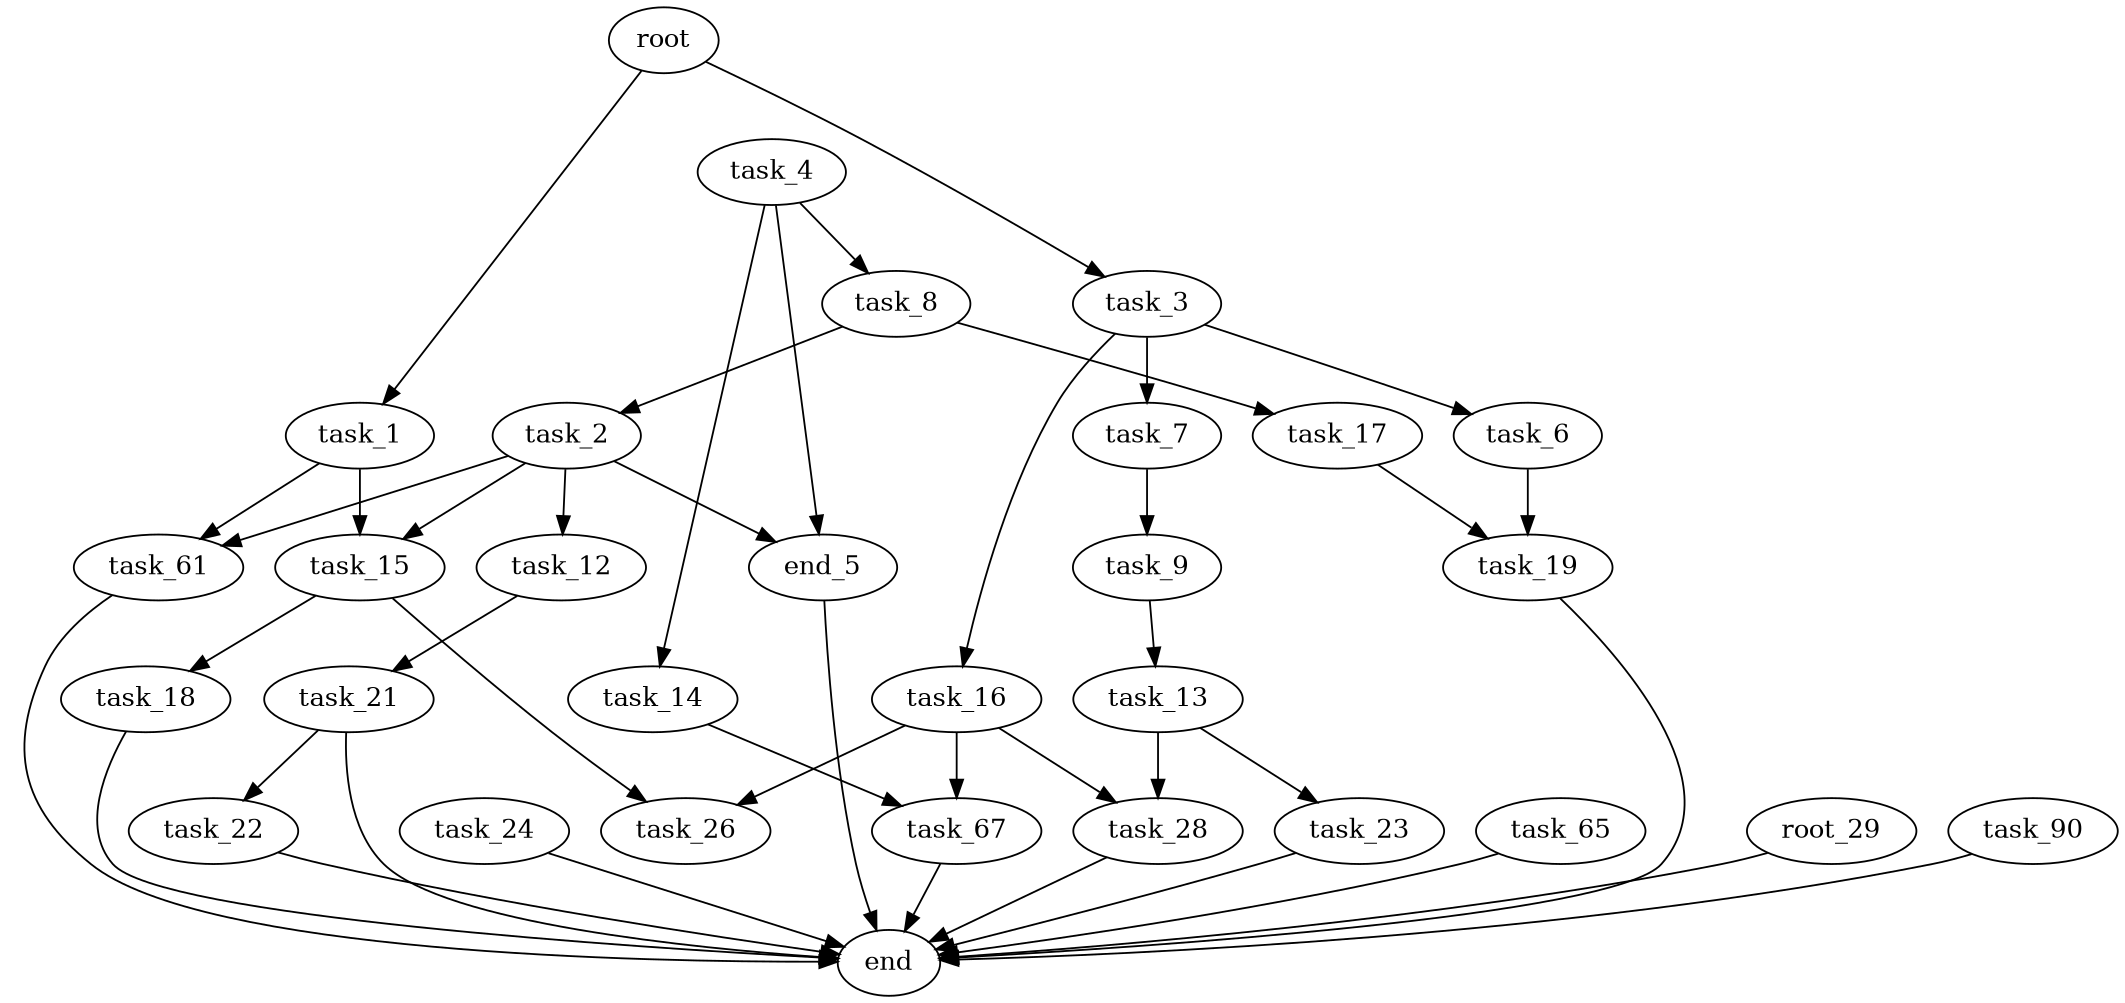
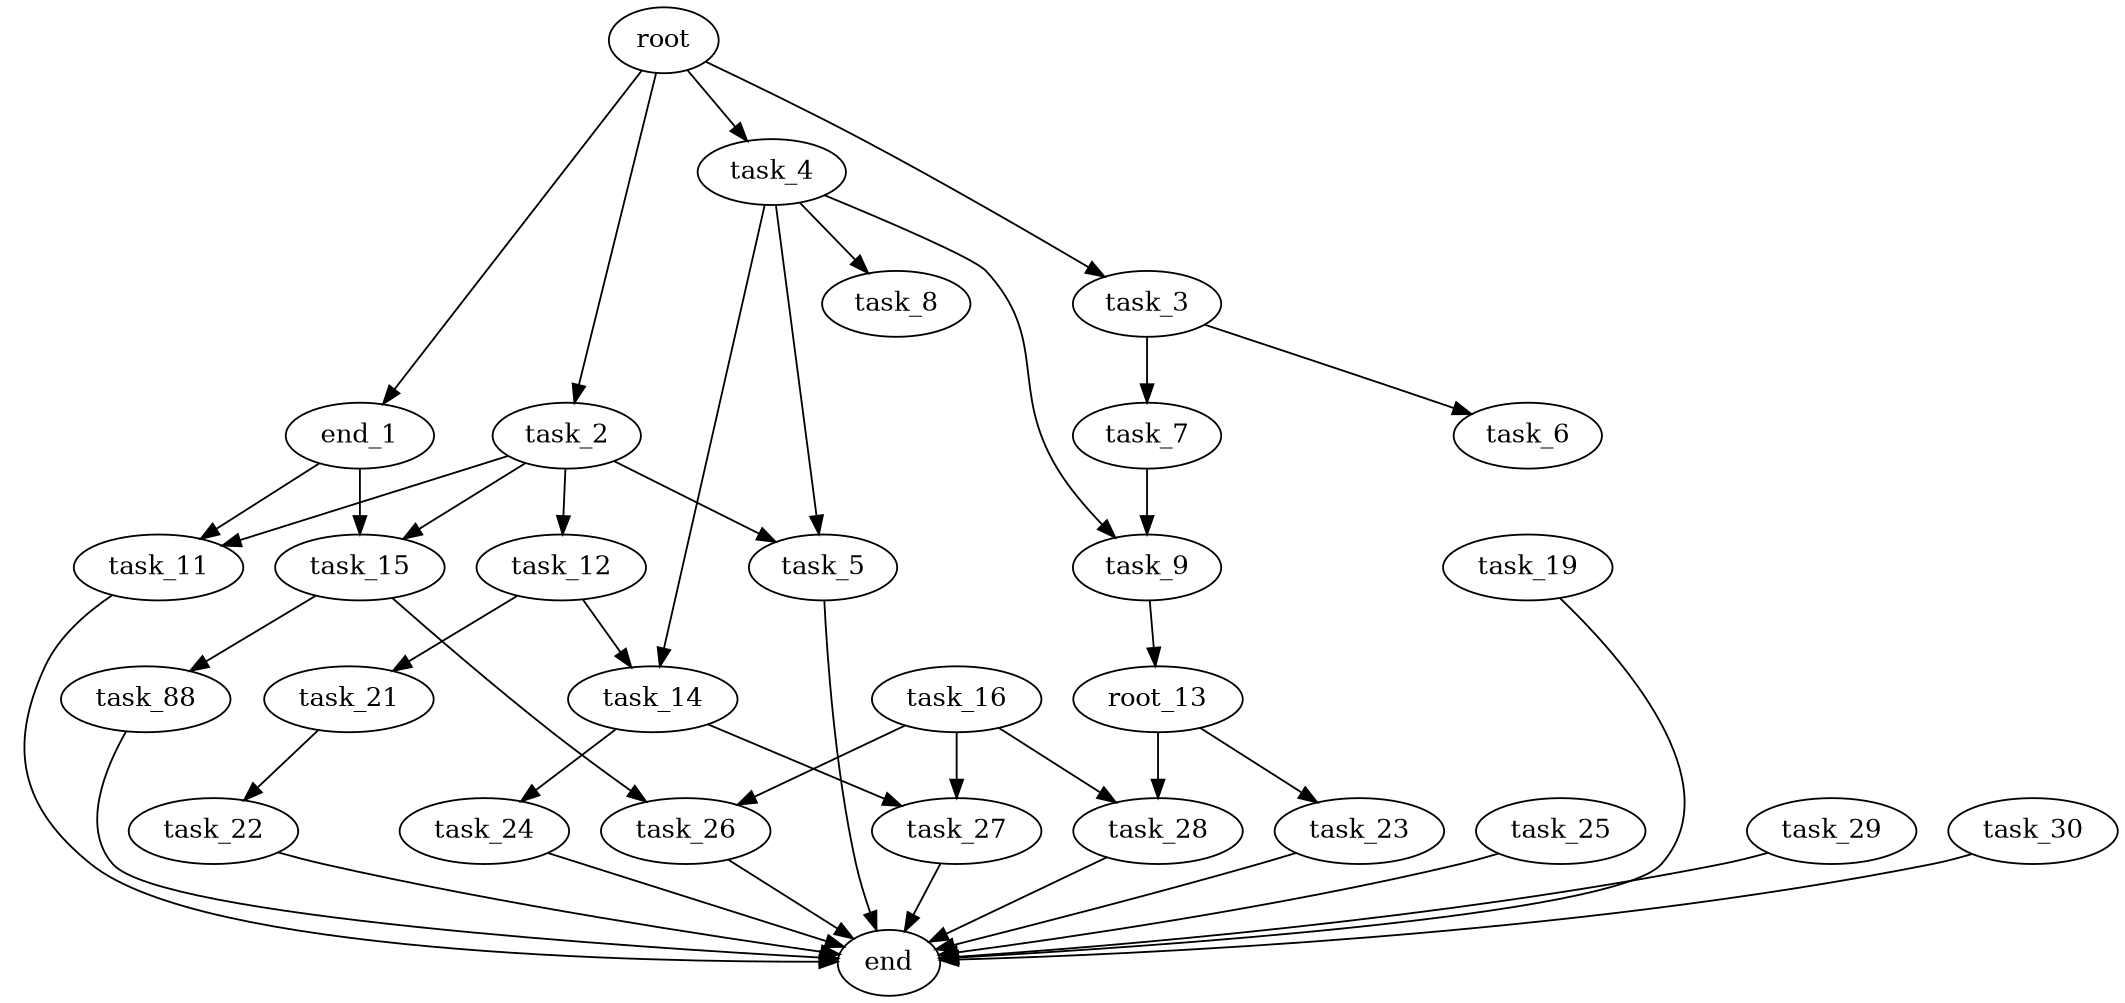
edge "root" -> "task_4": added
edge "task_4" -> "task_9": added
edge "task_8" -> "task_2": now "root" -> "task_2"
node "task_1": label "task_1" -> "end_1"
node "task_17": removed
edge "task_3" -> "task_16": removed
edge "task_6" -> "task_19": removed
node "task_61": label "task_61" -> "task_11"
node "end_5": label "end_5" -> "task_5"
edge "task_12" -> "task_14": added
node "task_18": label "task_18" -> "task_88"
node "task_13": label "task_13" -> "root_13"
edge "task_14" -> "task_24": added
node "task_67": label "task_67" -> "task_27"
node "task_65": label "task_65" -> "task_25"
node "root_29": label "root_29" -> "task_29"
node "task_90": label "task_90" -> "task_30"
edge "task_21" -> "end": now "task_26" -> "end"
